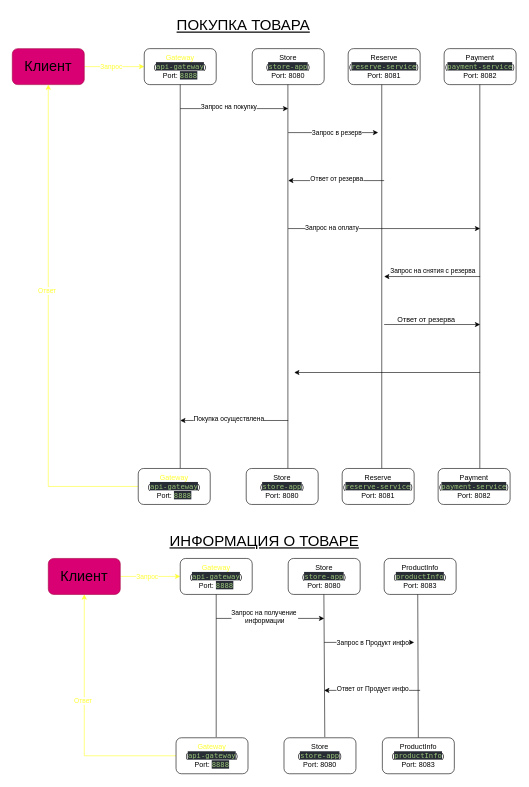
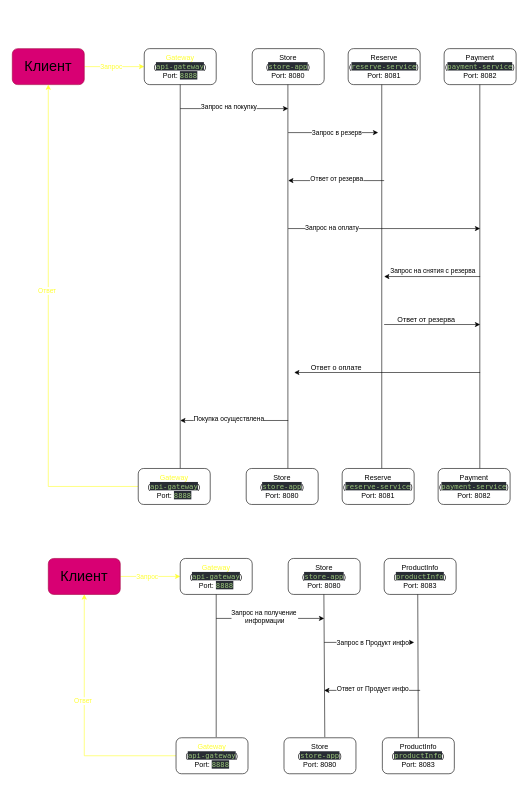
node "ПОКУПКА ТОВАРА": removed
node "Ответ о оплате": added
node "ИНФОРМАЦИЯ О ТОВАРЕ": removed
